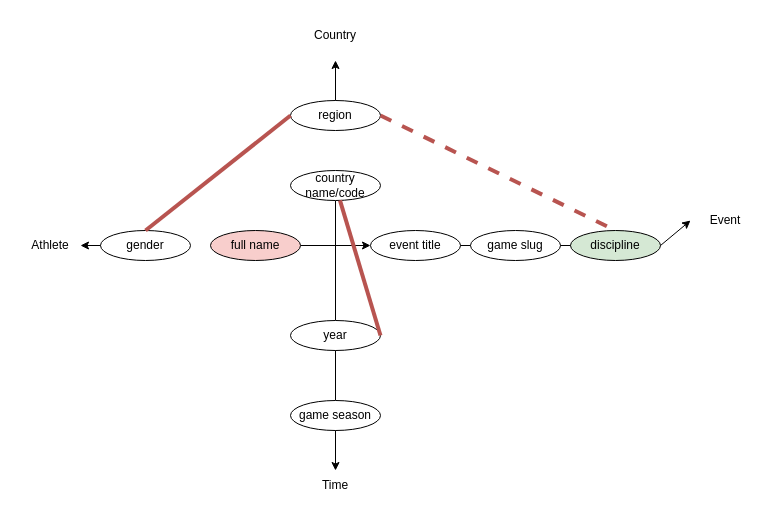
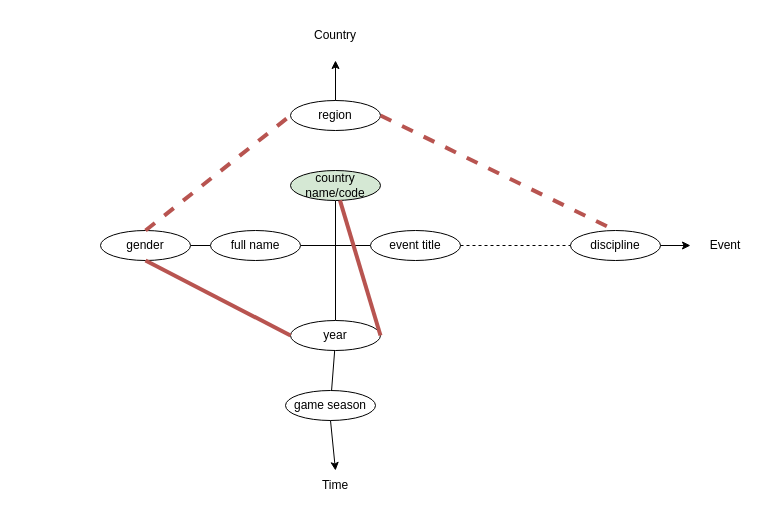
edge "region" -- "gender": style solid -> dashed
node "country name/code": fillcolor #ffffff -> #d5e8d4
node "Event": moved (726, 221) -> (726, 246)
node "Athlete": removed
edge "gender" -> "Athlete": removed
edge "gender" -- "full name": added
node "full name": fillcolor #f8cecc -> #ffffff
edge "full name" -> "event title": arrowhead classic -> none
edge "event title" -- "discipline": style solid -> dashed
node "game slug": removed
node "discipline": fillcolor #d5e8d4 -> #ffffff
edge "gender" -- "year": added
node "game season": moved (336, 416) -> (331, 406)
